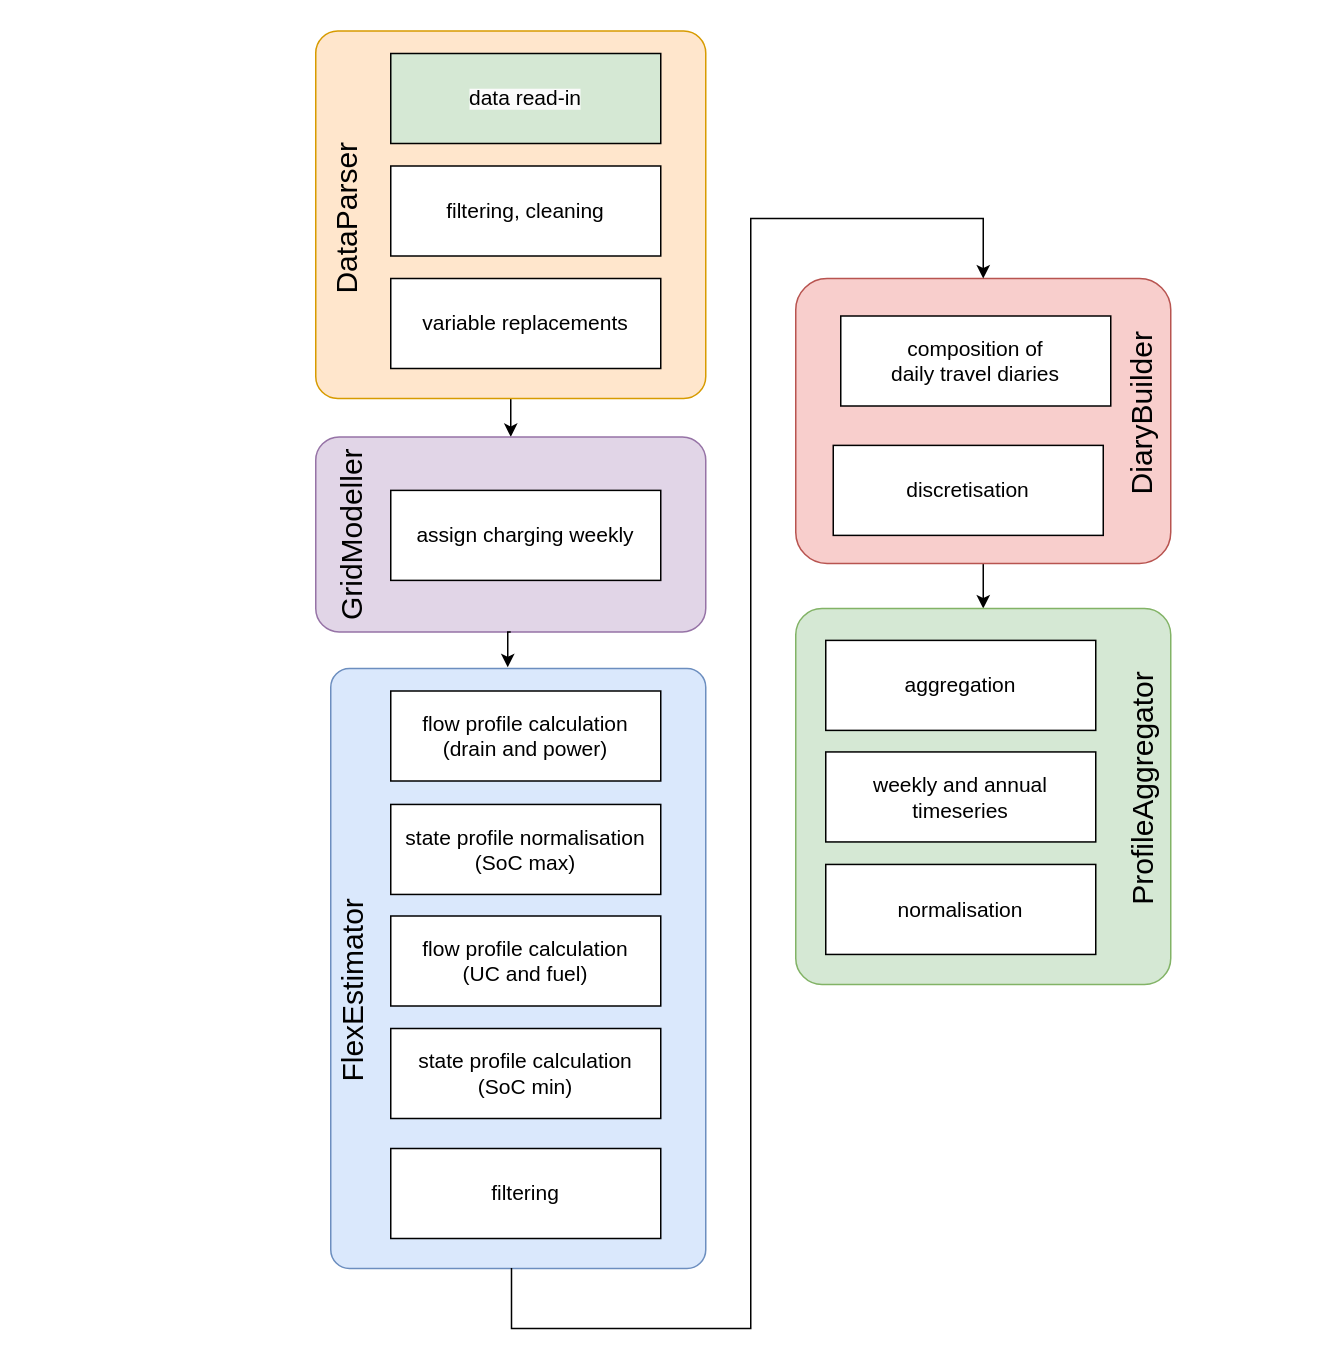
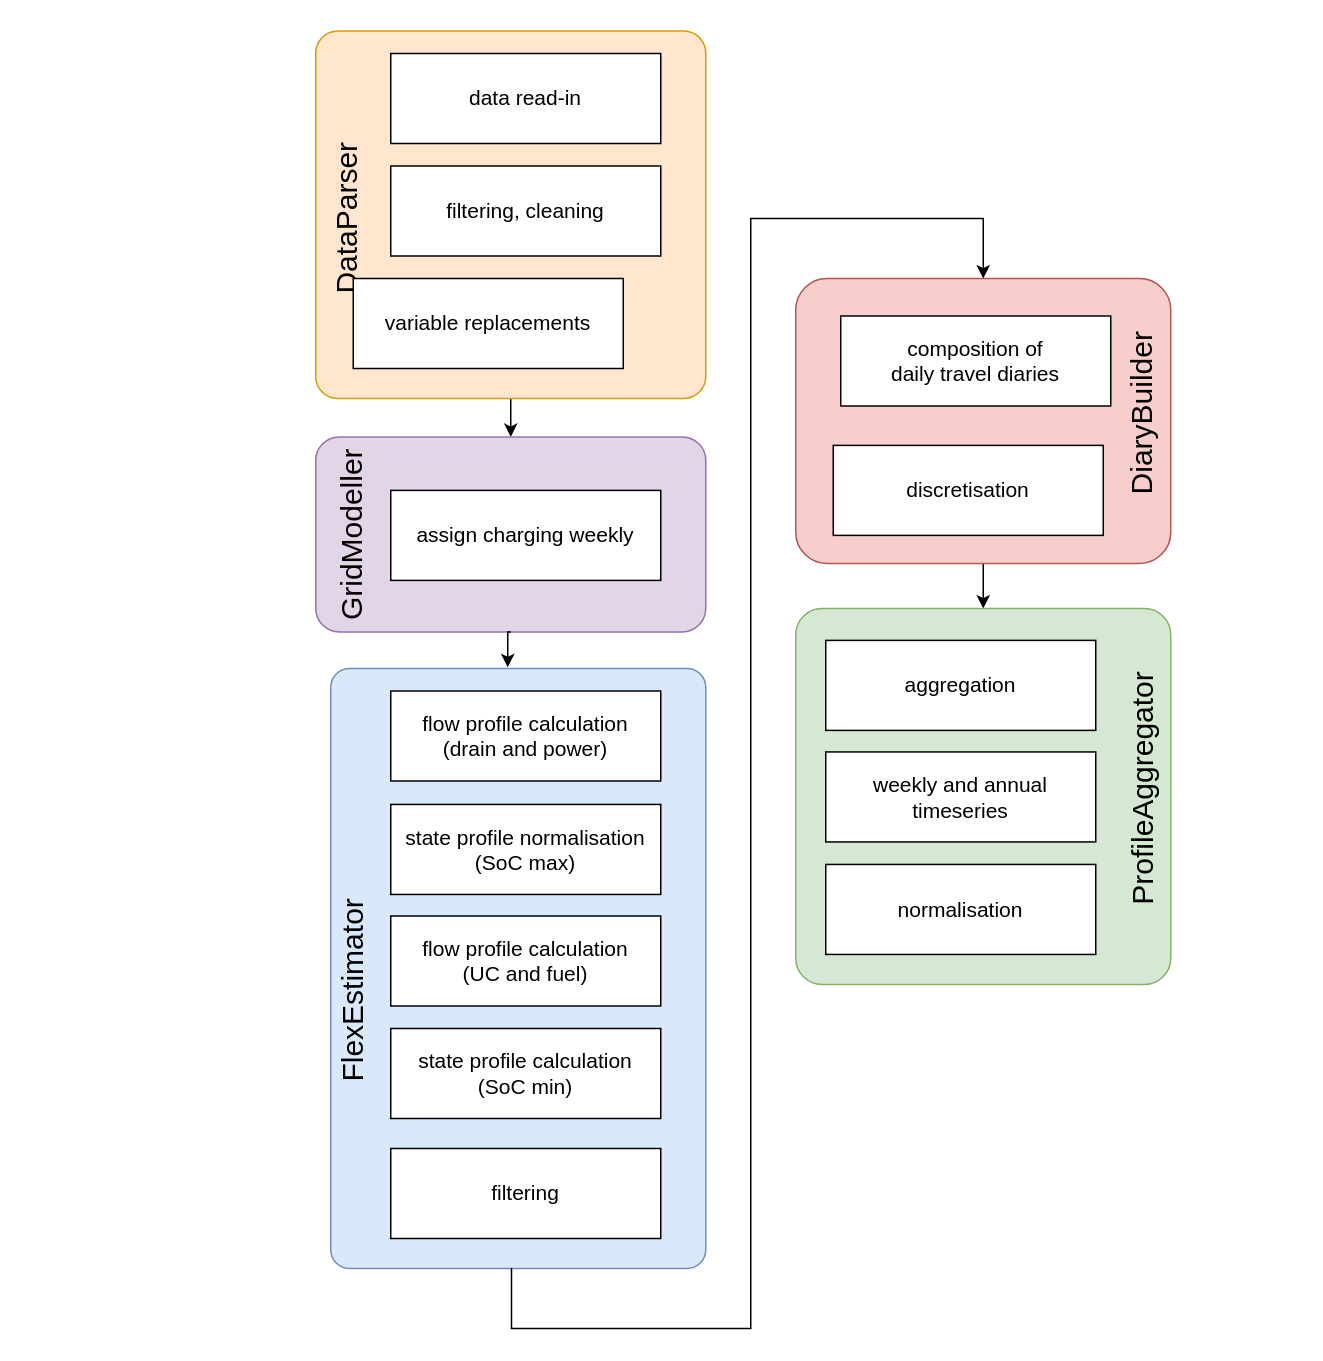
node "data read-in": fillcolor #d5e8d4 -> #ffffff
node "variable replacements": moved (526, 323) -> (488, 323)
